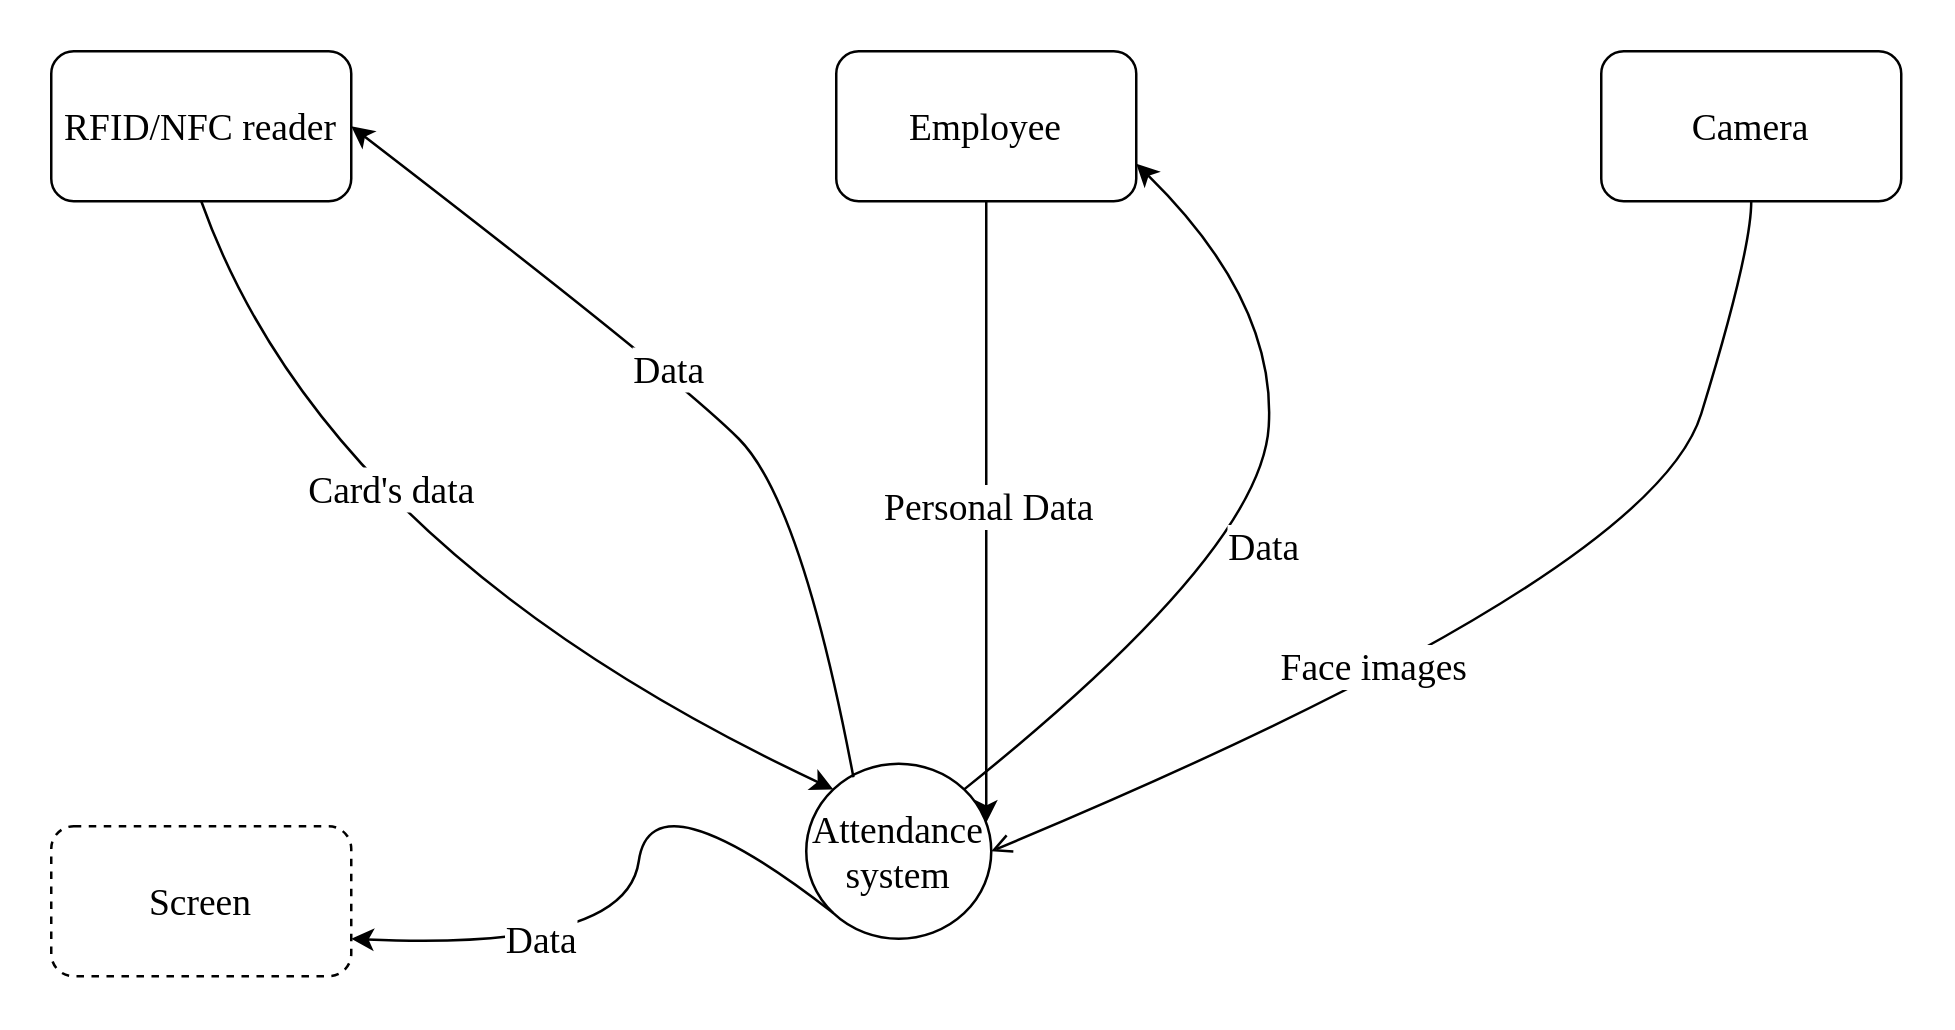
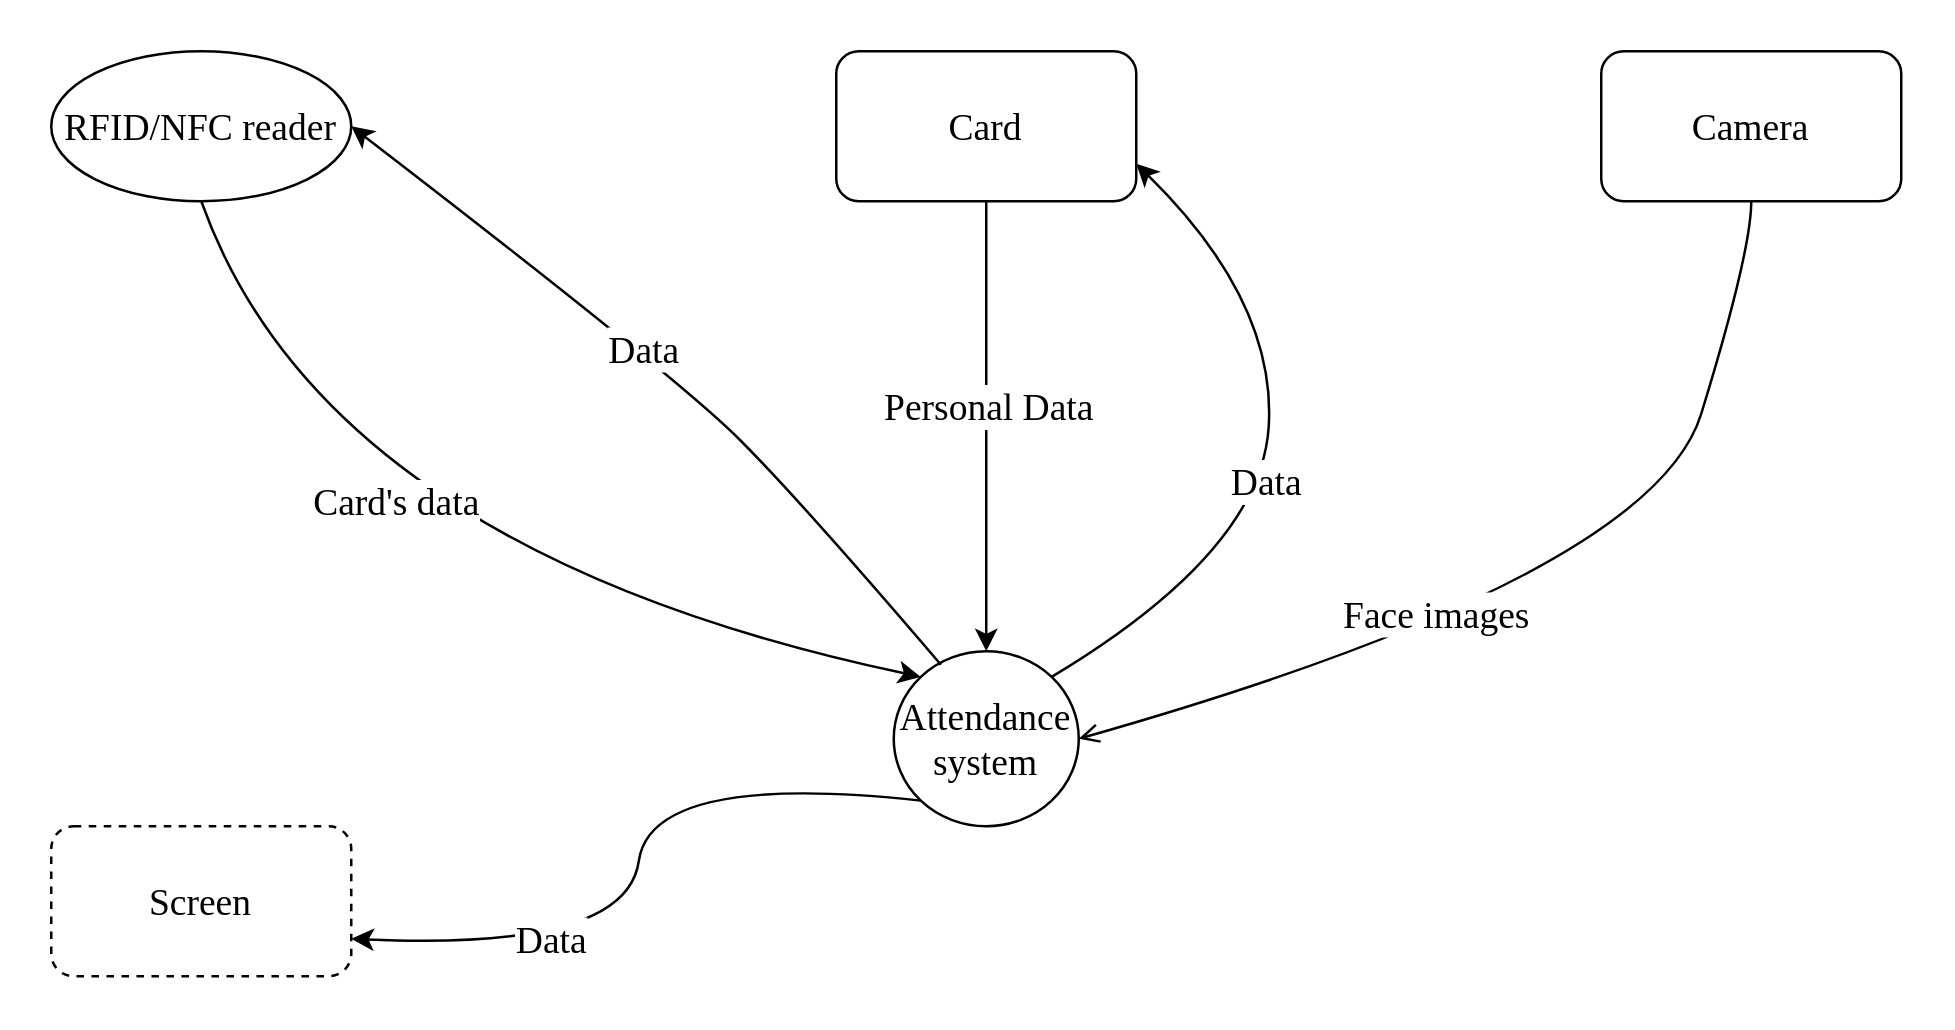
node "RFID/NFC reader": shape rounded rectangle -> ellipse
node "Employee": label "Employee" -> "Card"
node "Attendance system": moved (899, 851) -> (986, 739)
